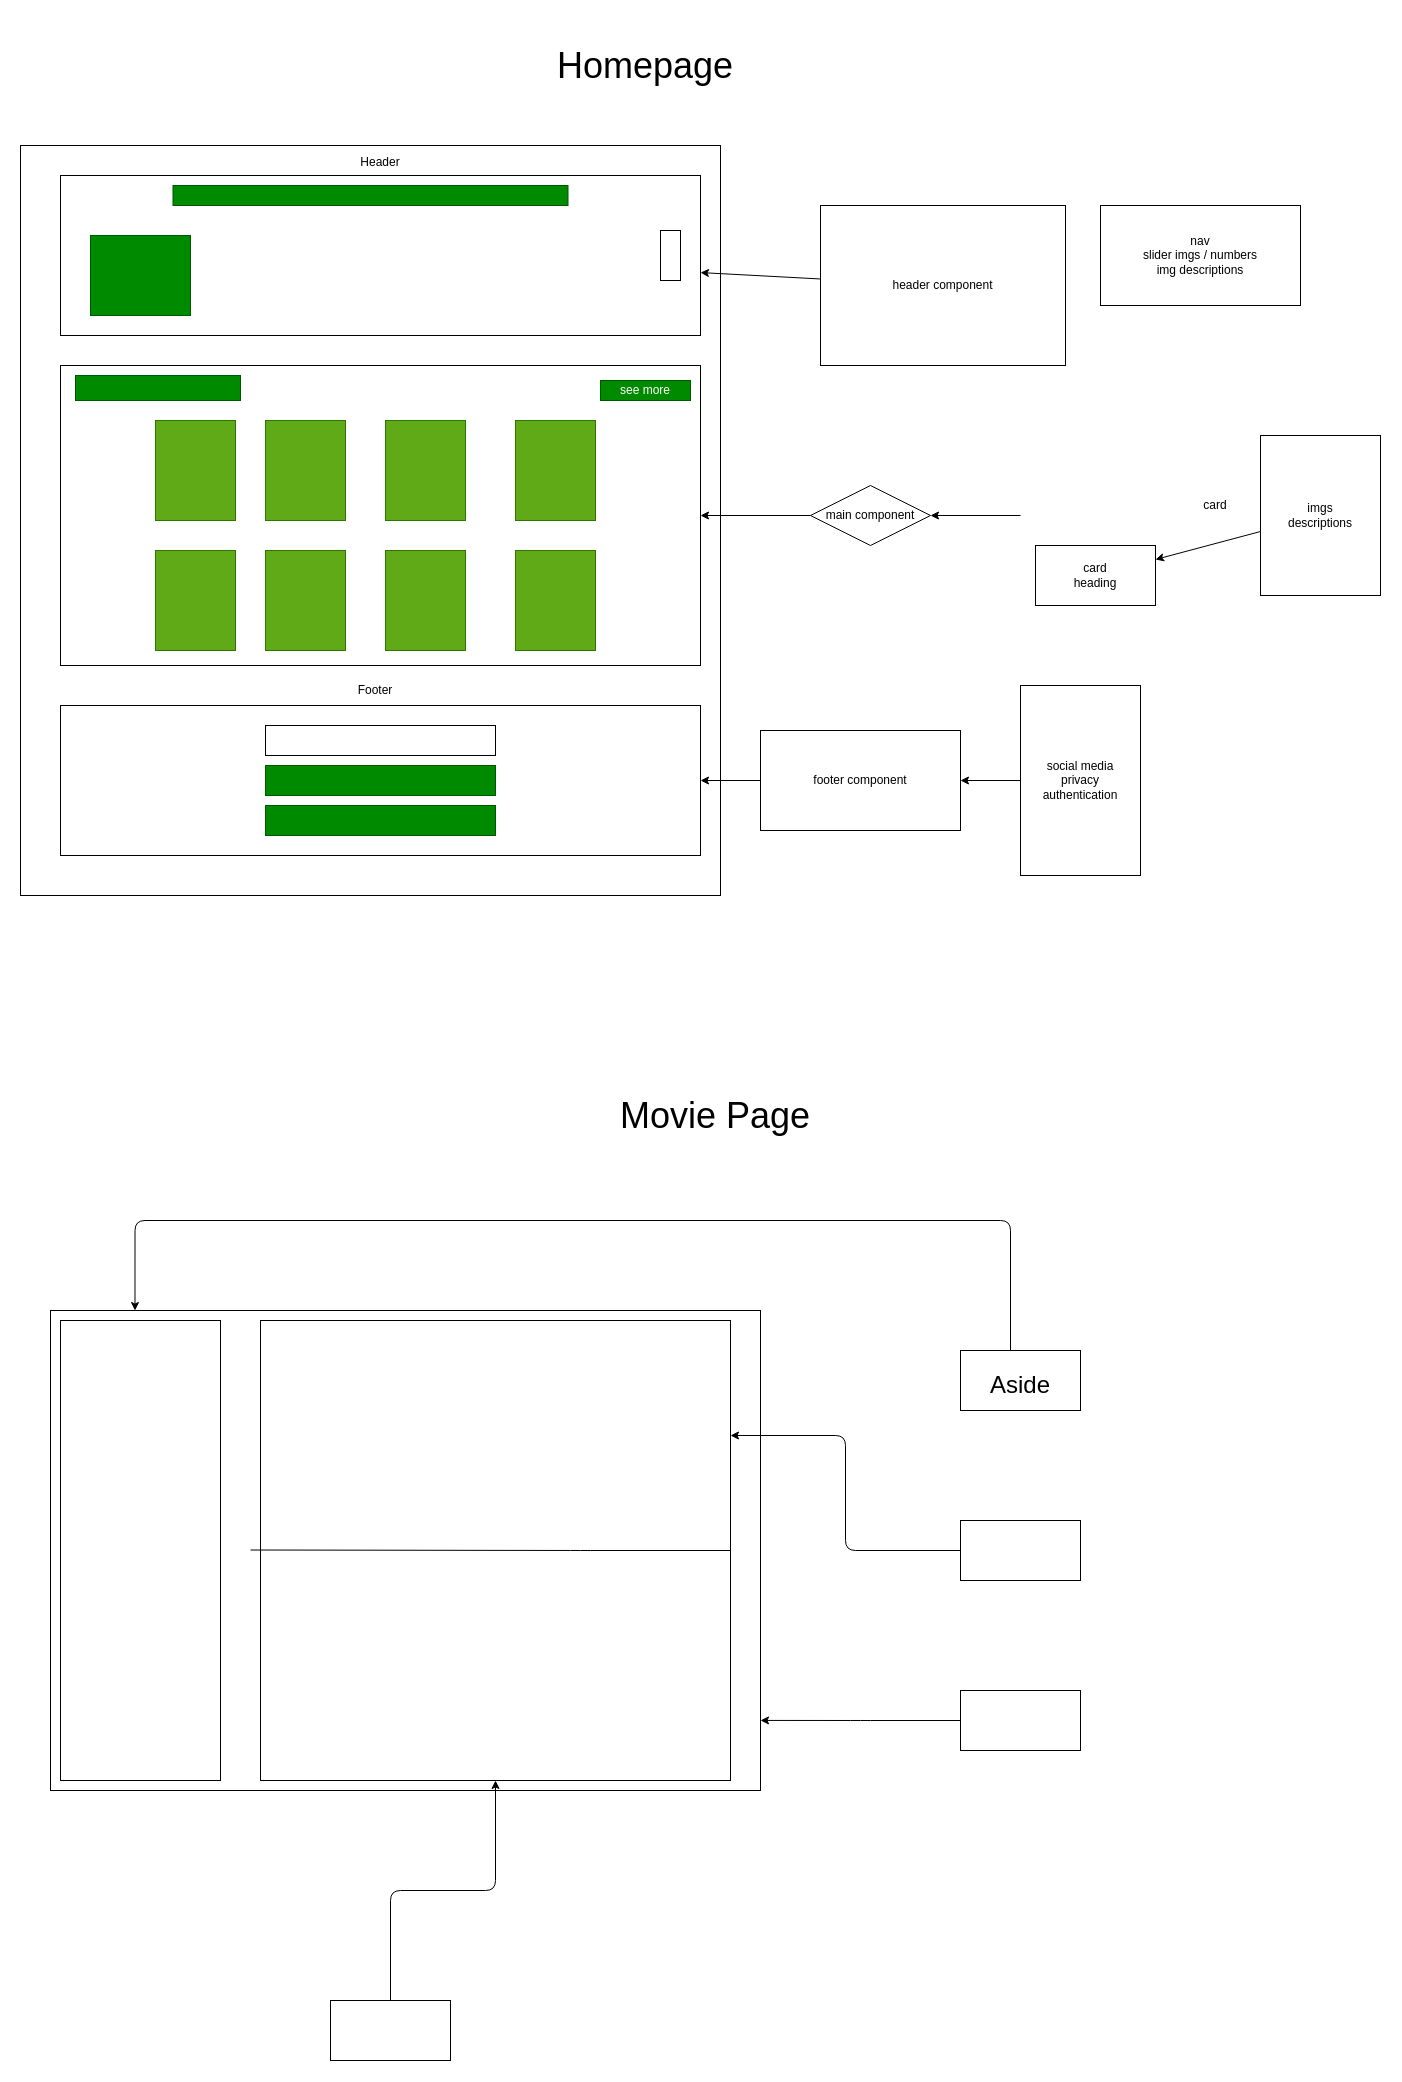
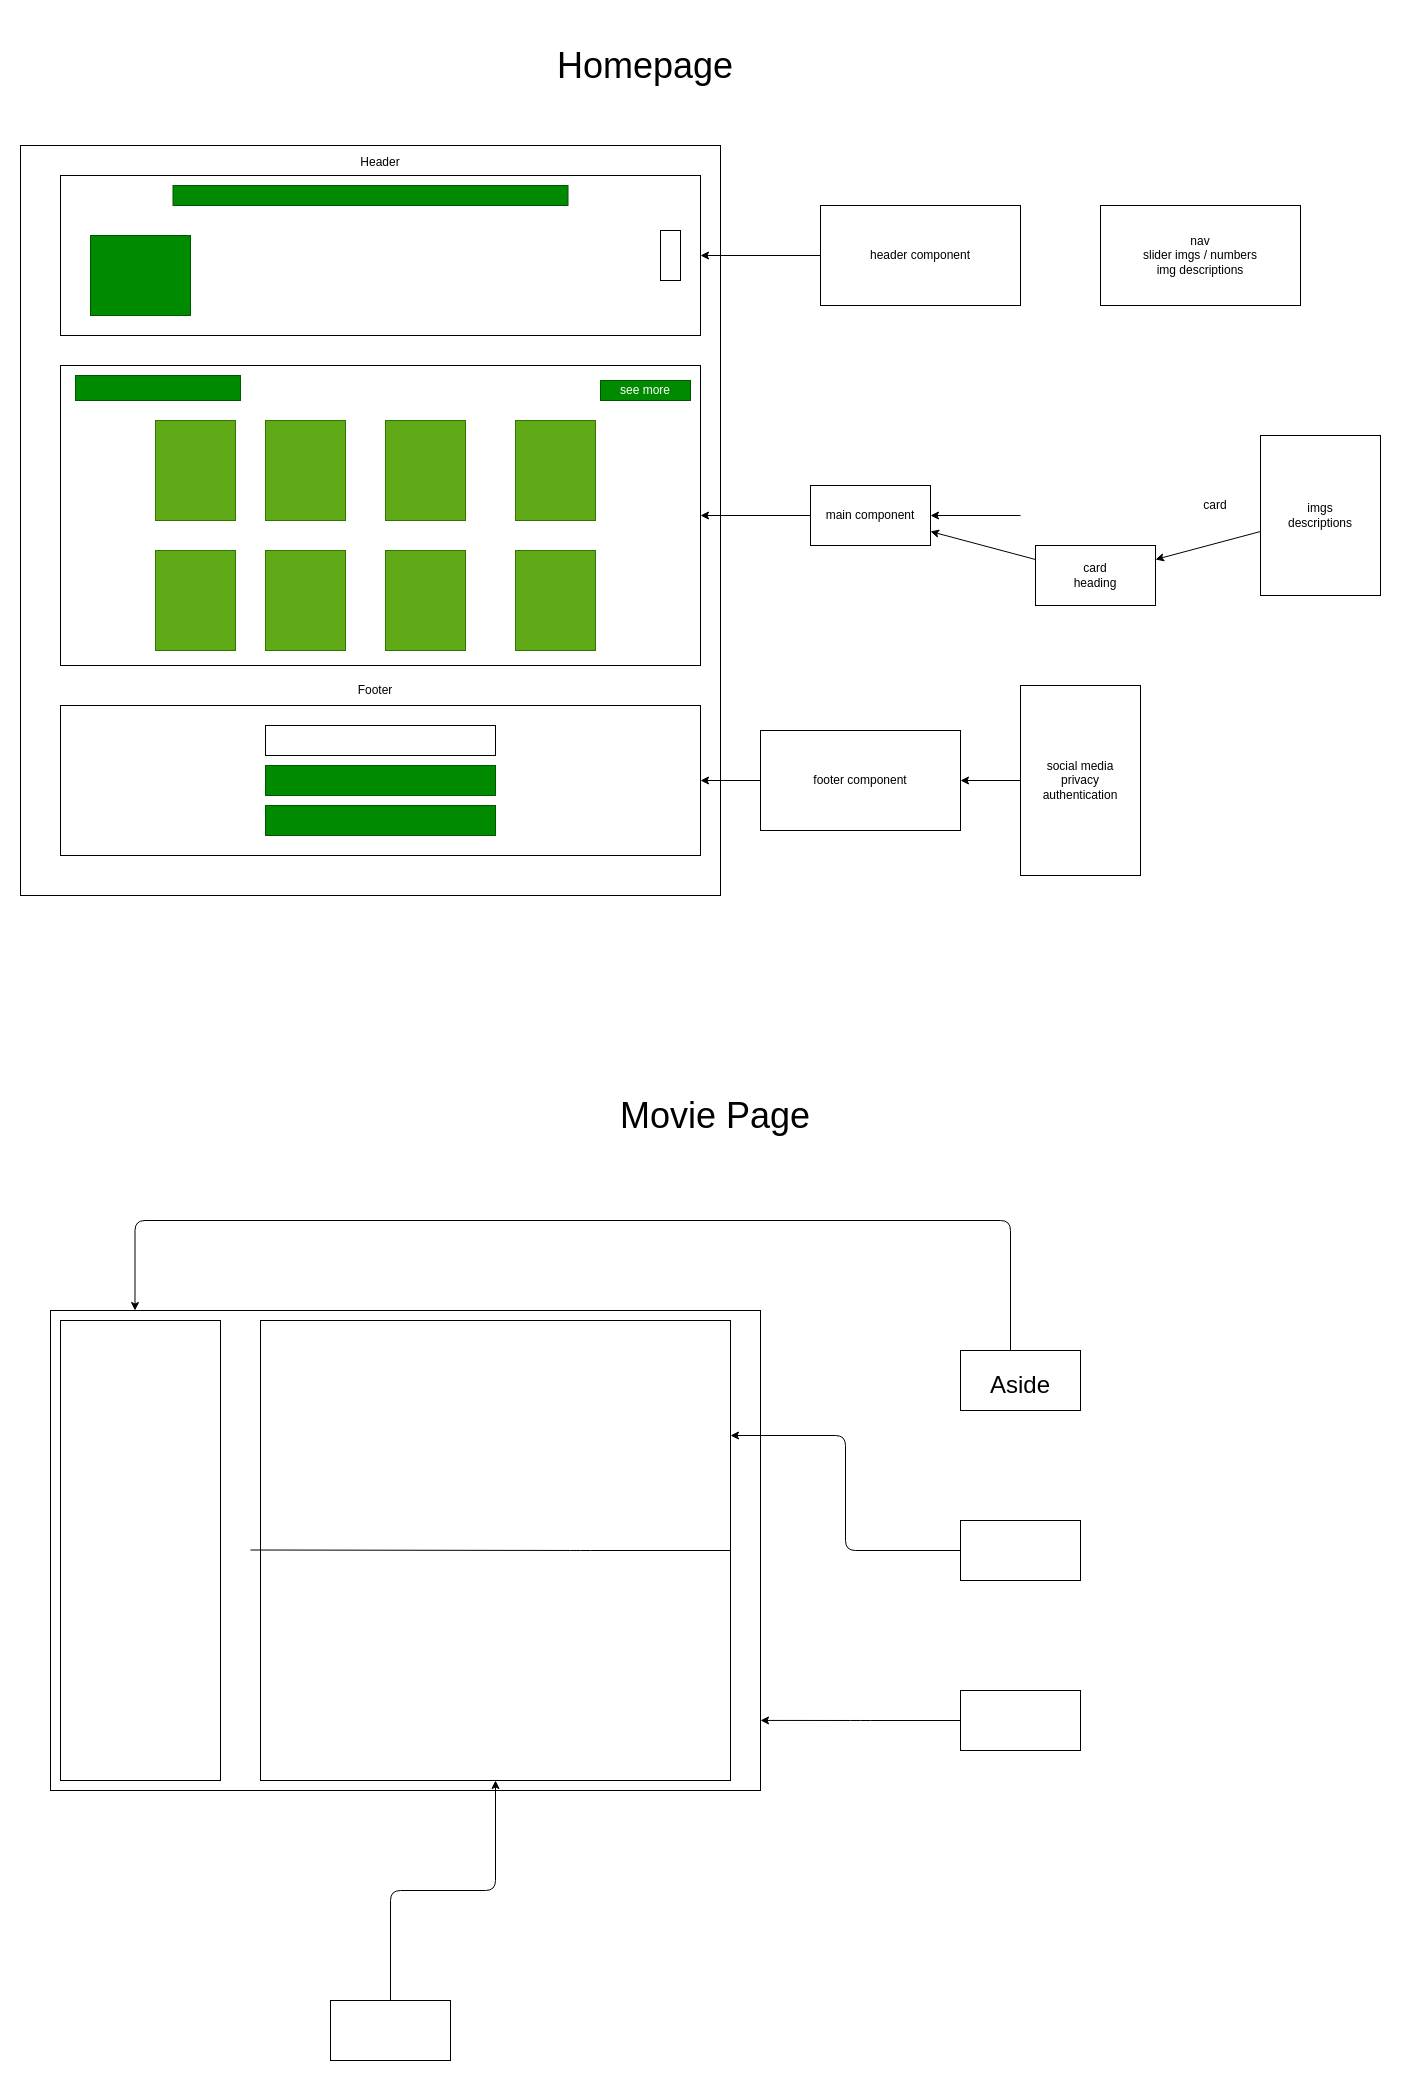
node "header component": size 245x160 -> 200x100
node "main component": shape diamond -> rectangle
edge "card heading" -> "main component": added
